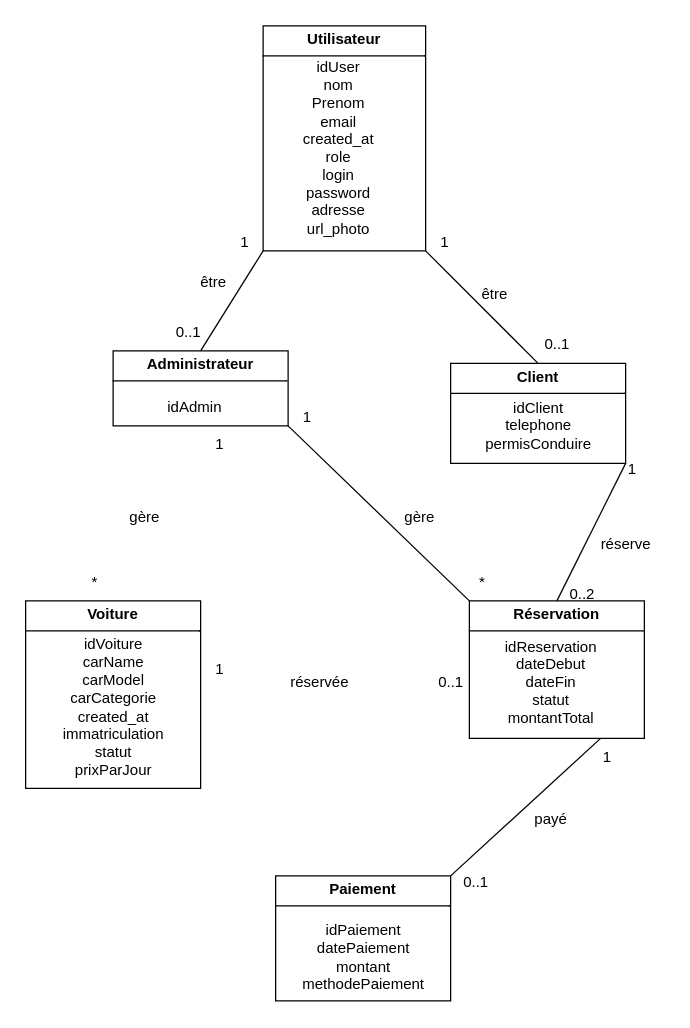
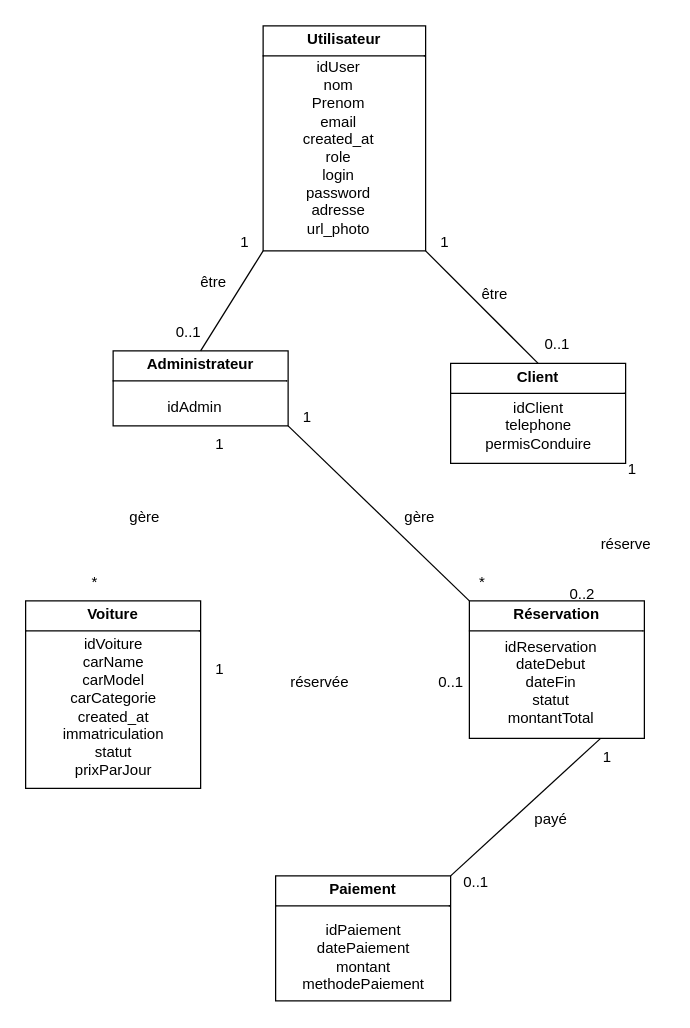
edge "Client" -- "Réservation": removed
